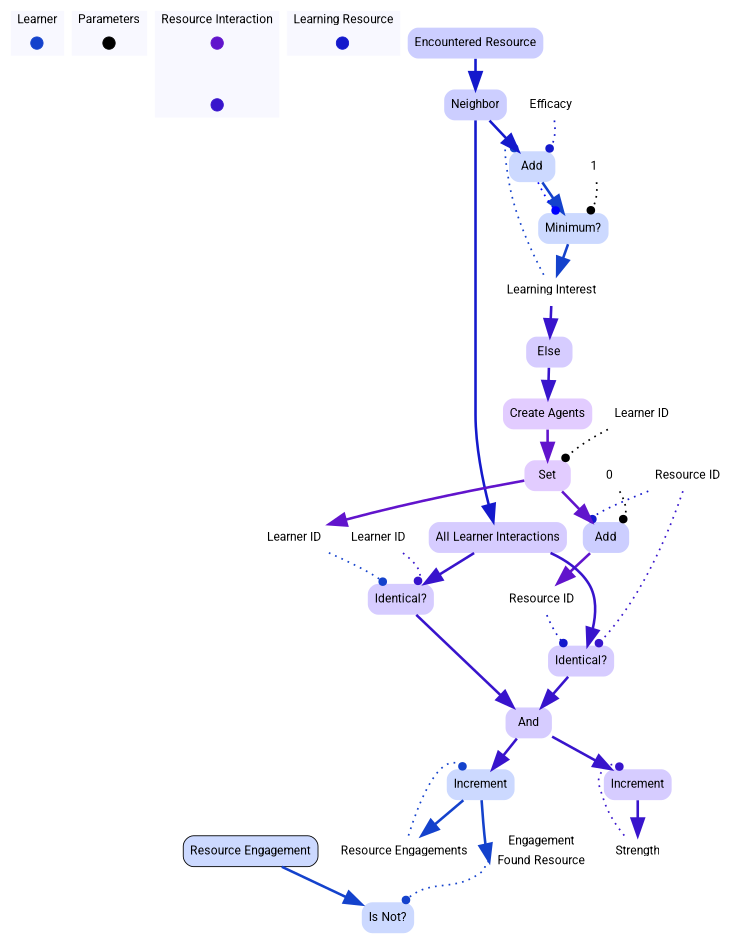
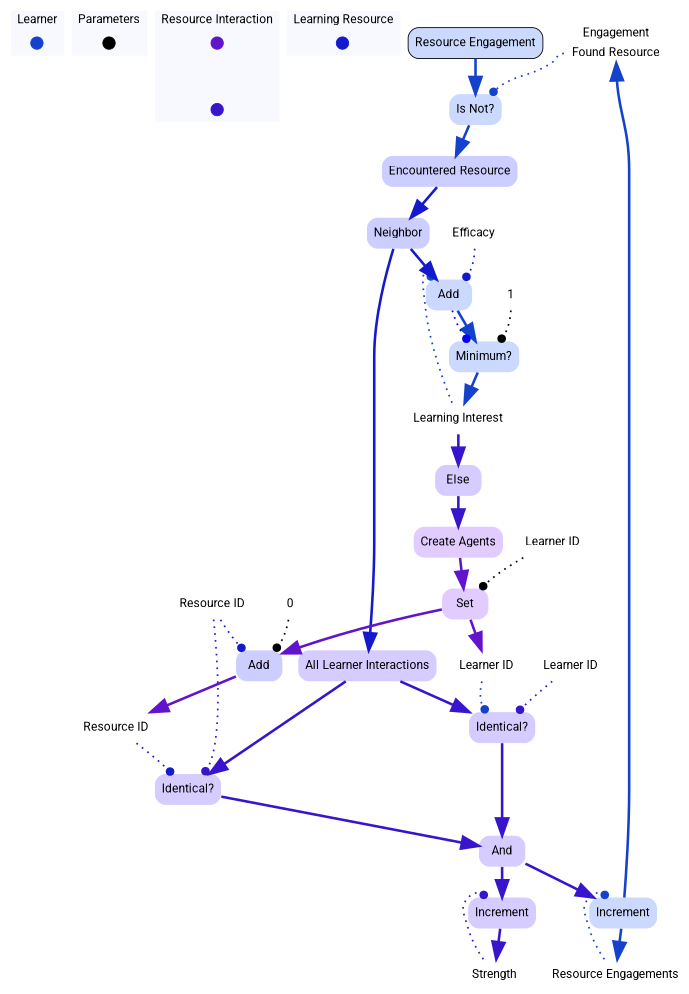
edge "Is Not?" -> "Encountered Resource": added
